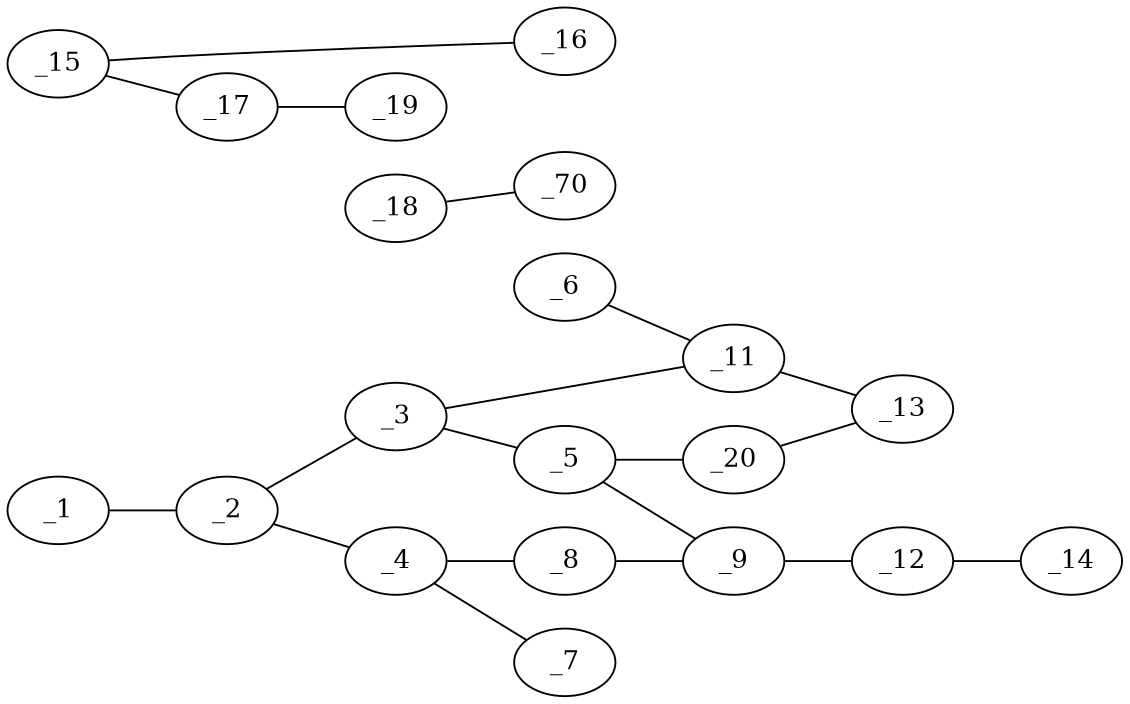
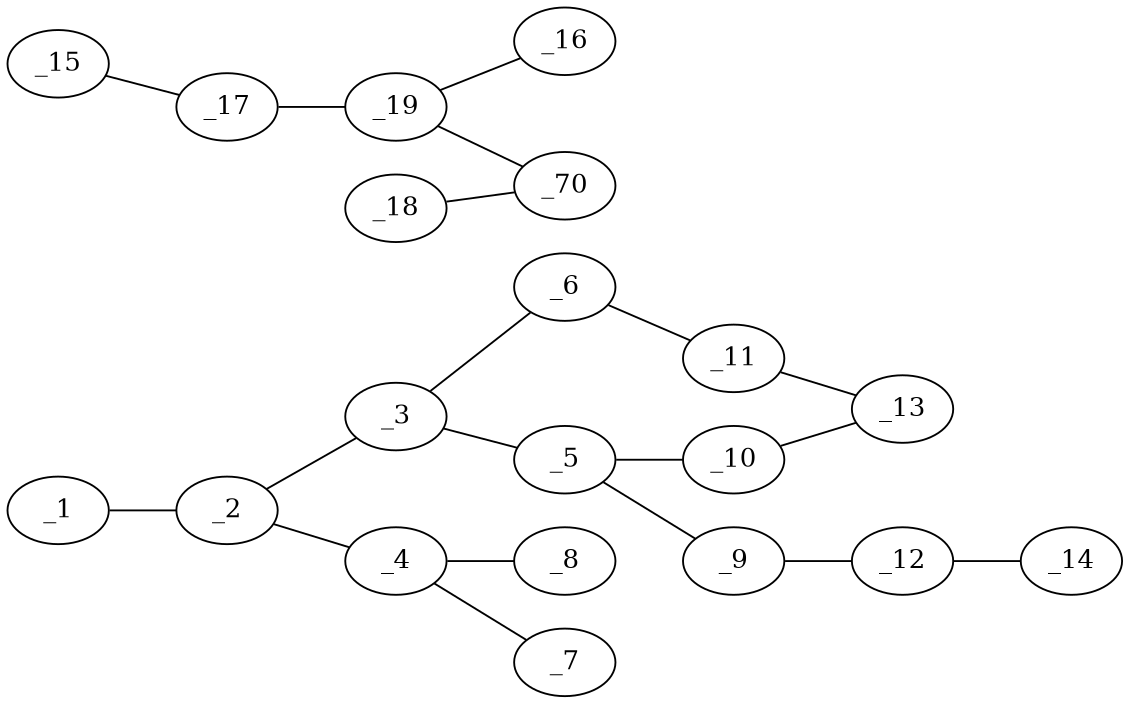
edge "_16" -- "_15": now "_16" -- "_19"
edge "_19" -- "_70": added
edge "_11" -- "_3": now "_6" -- "_3"
node "_20": label "_20" -> "_10"
edge "_8" -- "_9": removed
